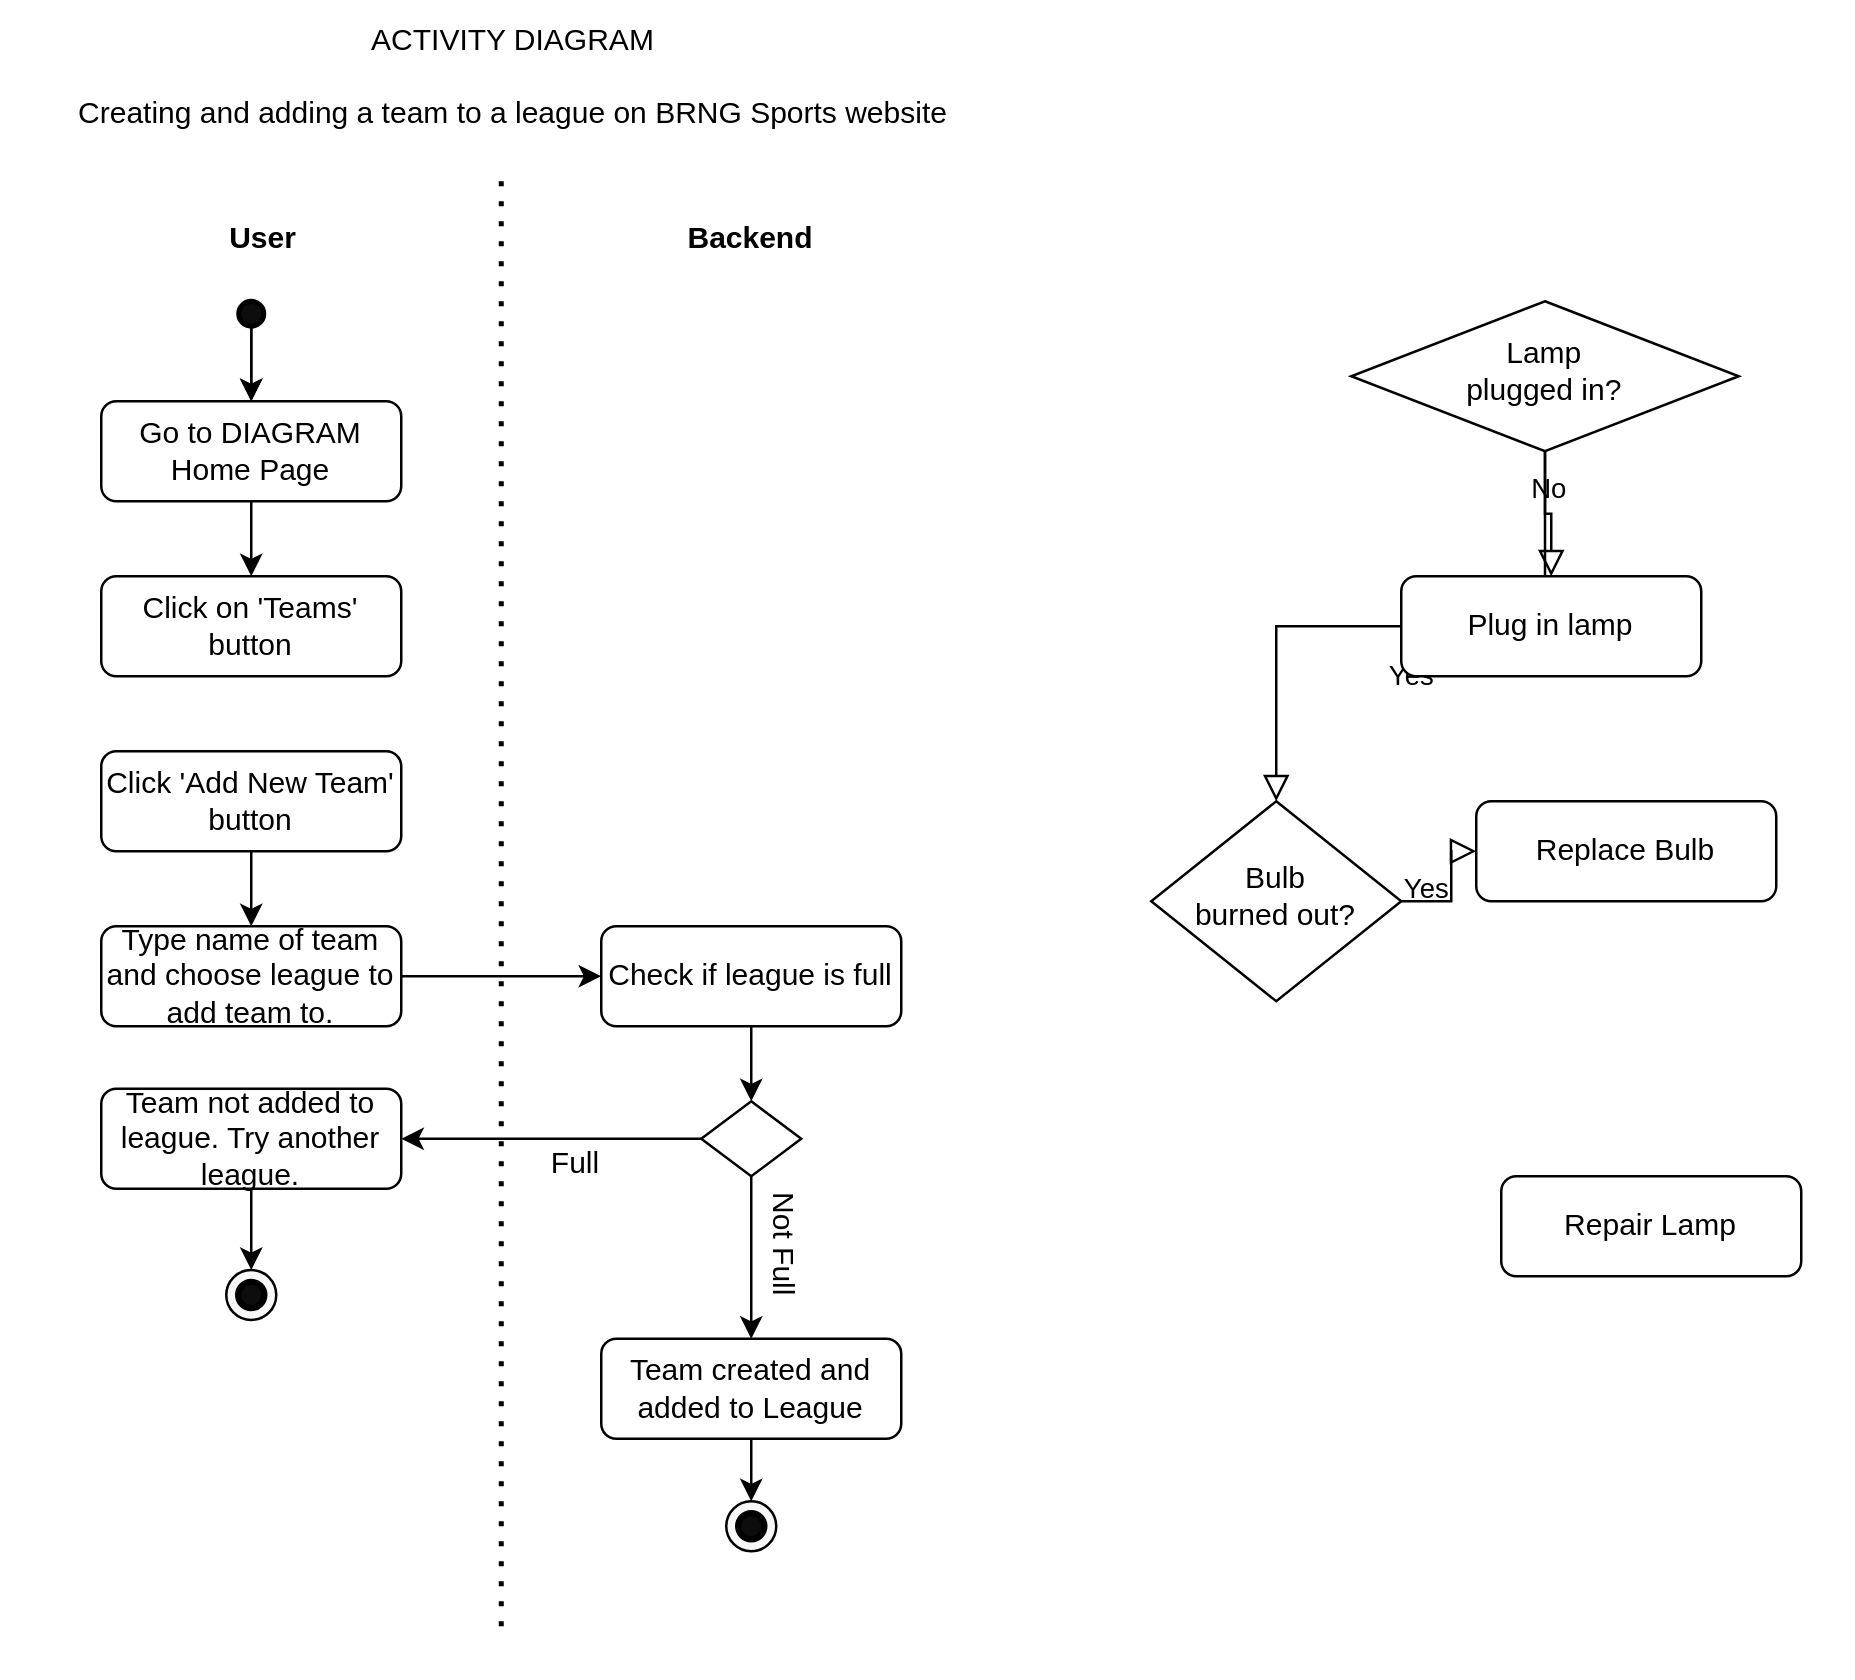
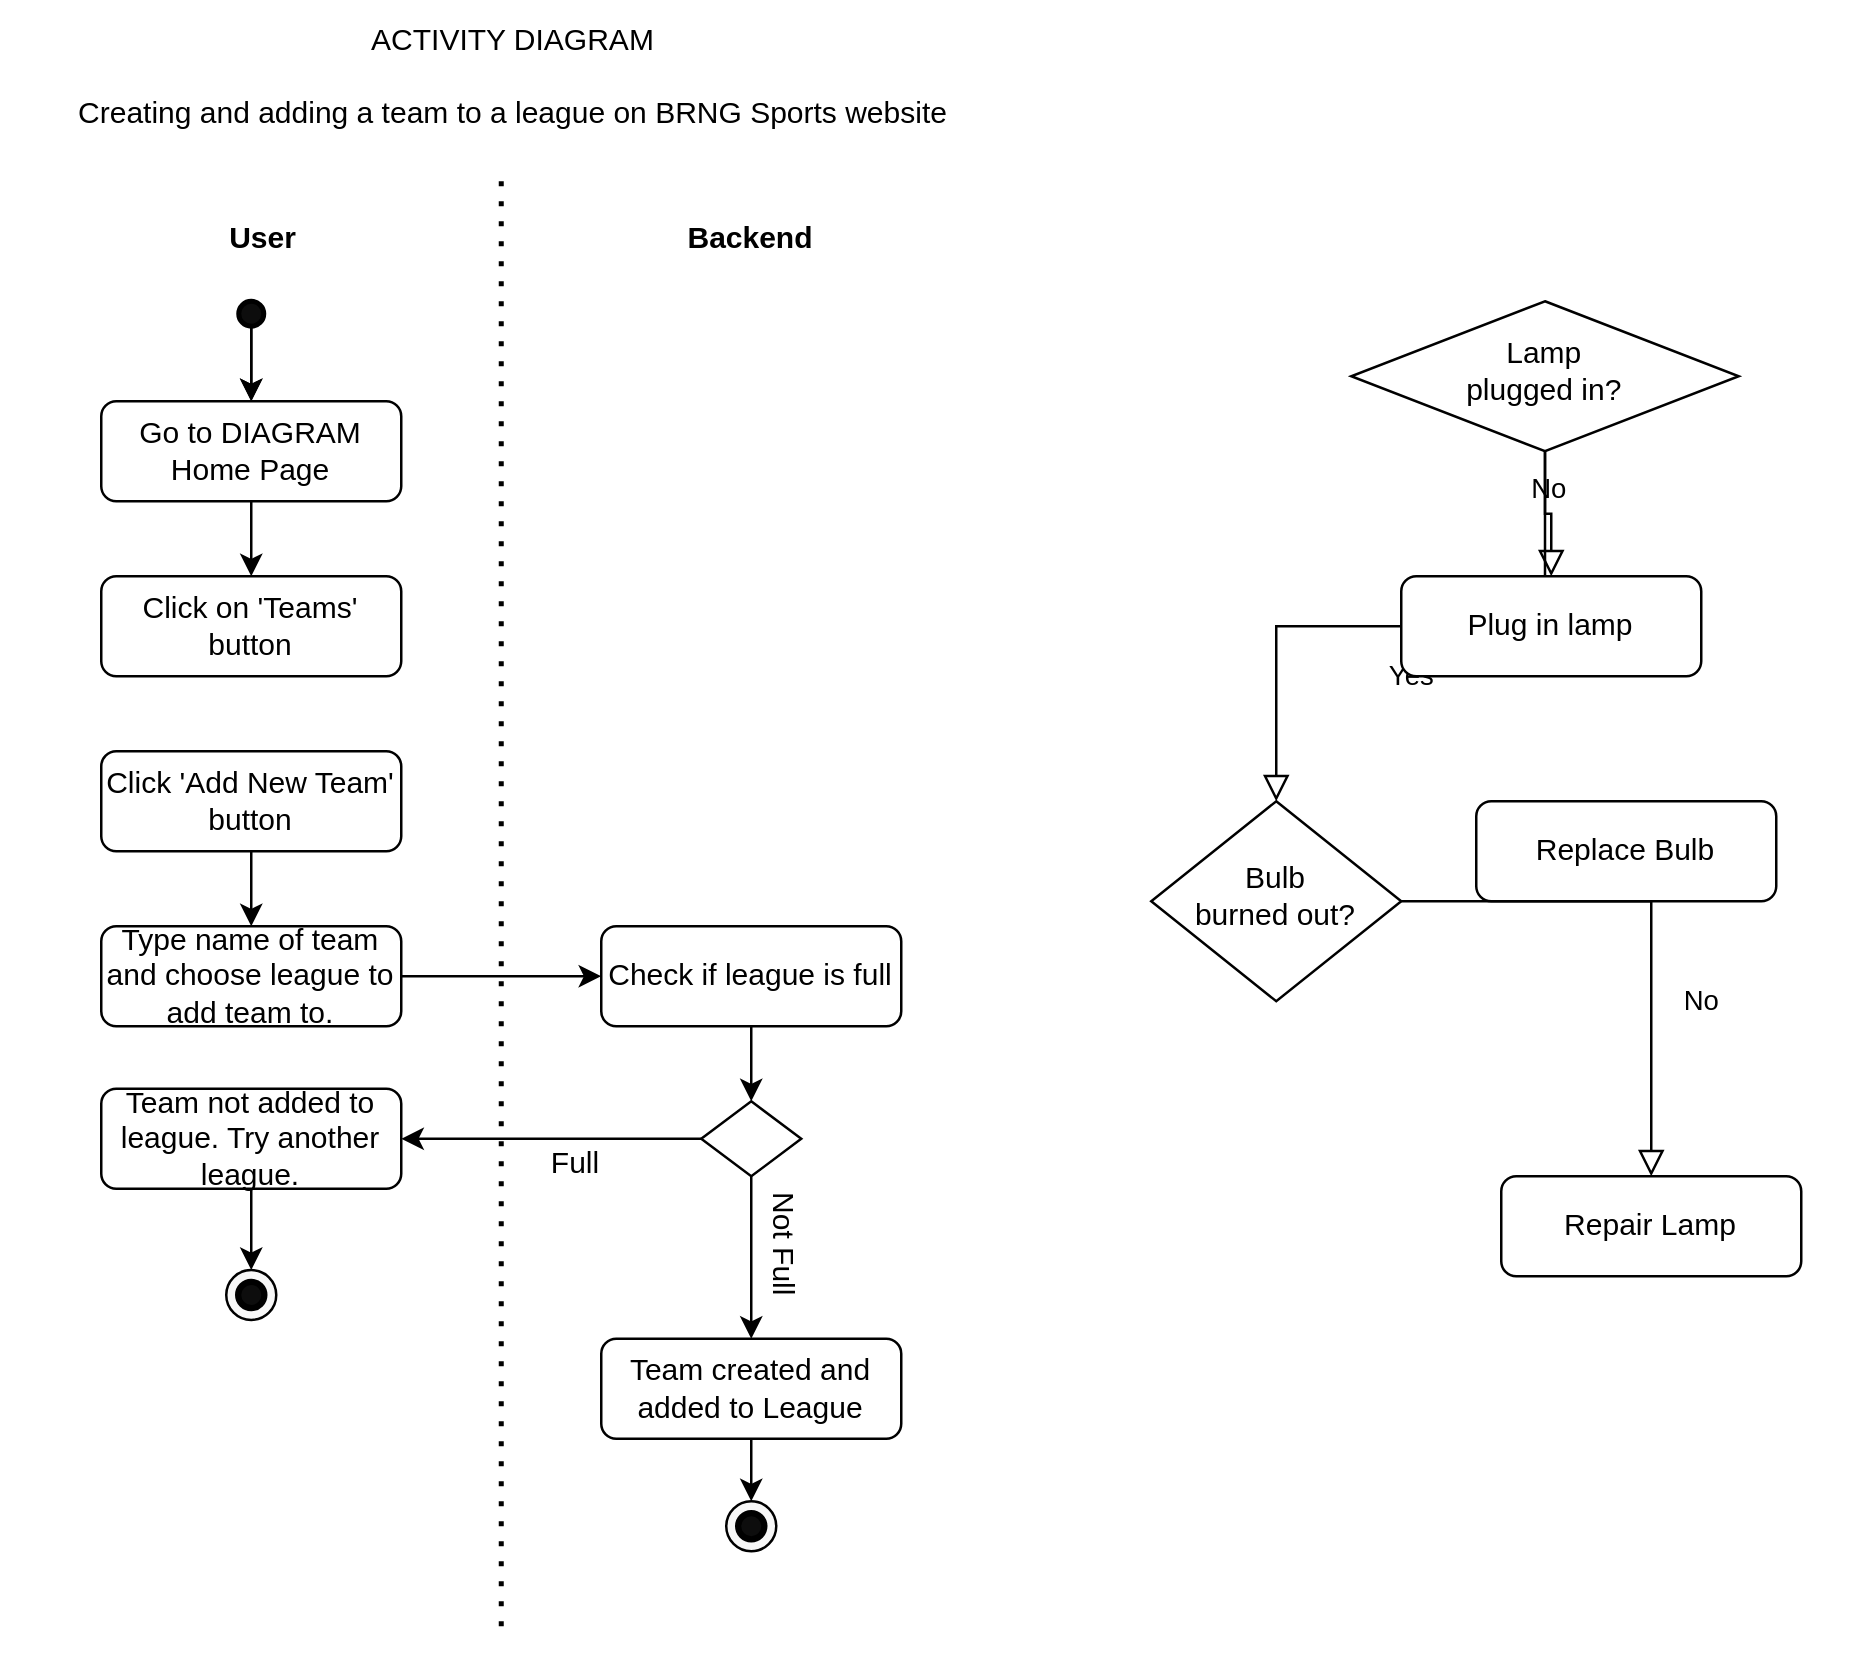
edge "Bulb burned out?" -> "Replace Bulb": removed, label "Yes"
edge "Bulb burned out?" -> "Repair Lamp": added, label "No"
